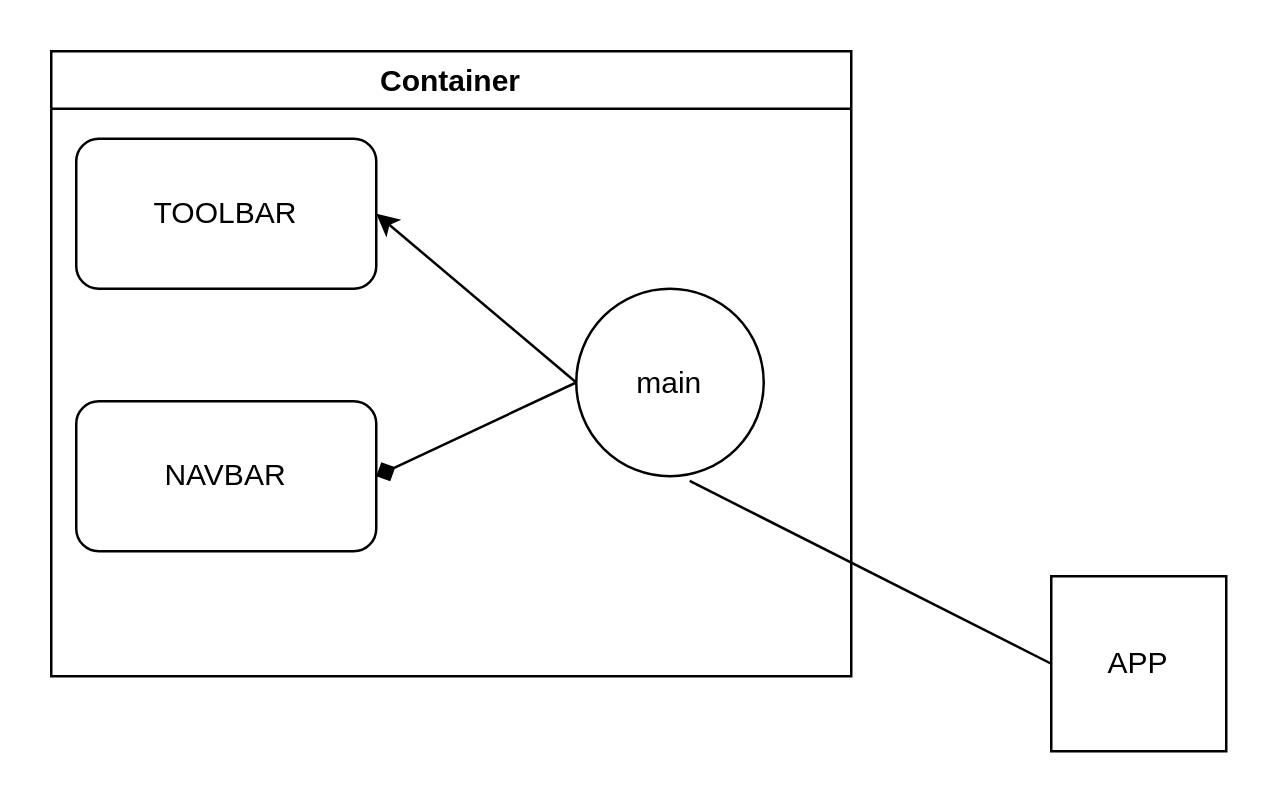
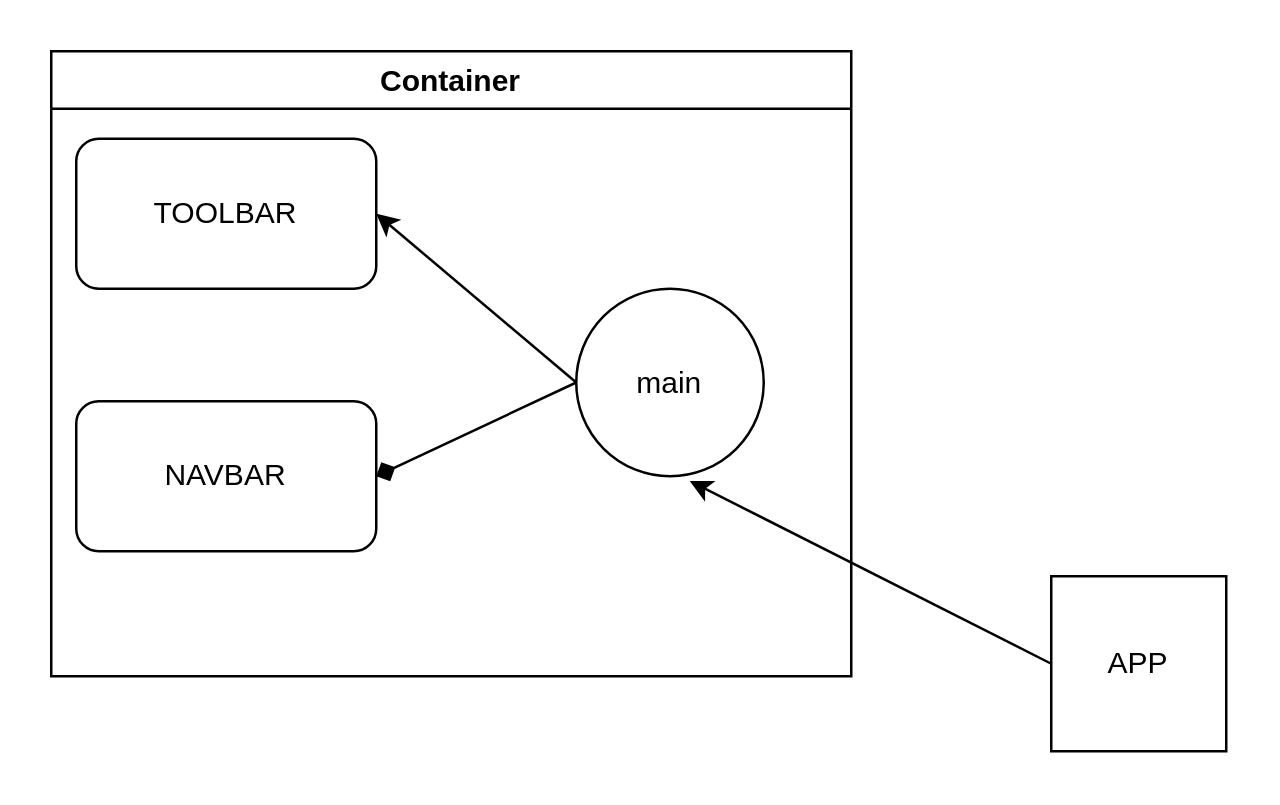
edge "main" -- "APP": arrowhead none -> classic
